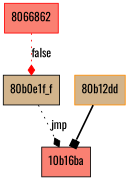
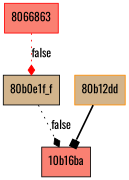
node "8066862": label "8066862" -> "8066863"
edge "80b0e1f_f" -> "10b16ba": label "jmp" -> "false"
